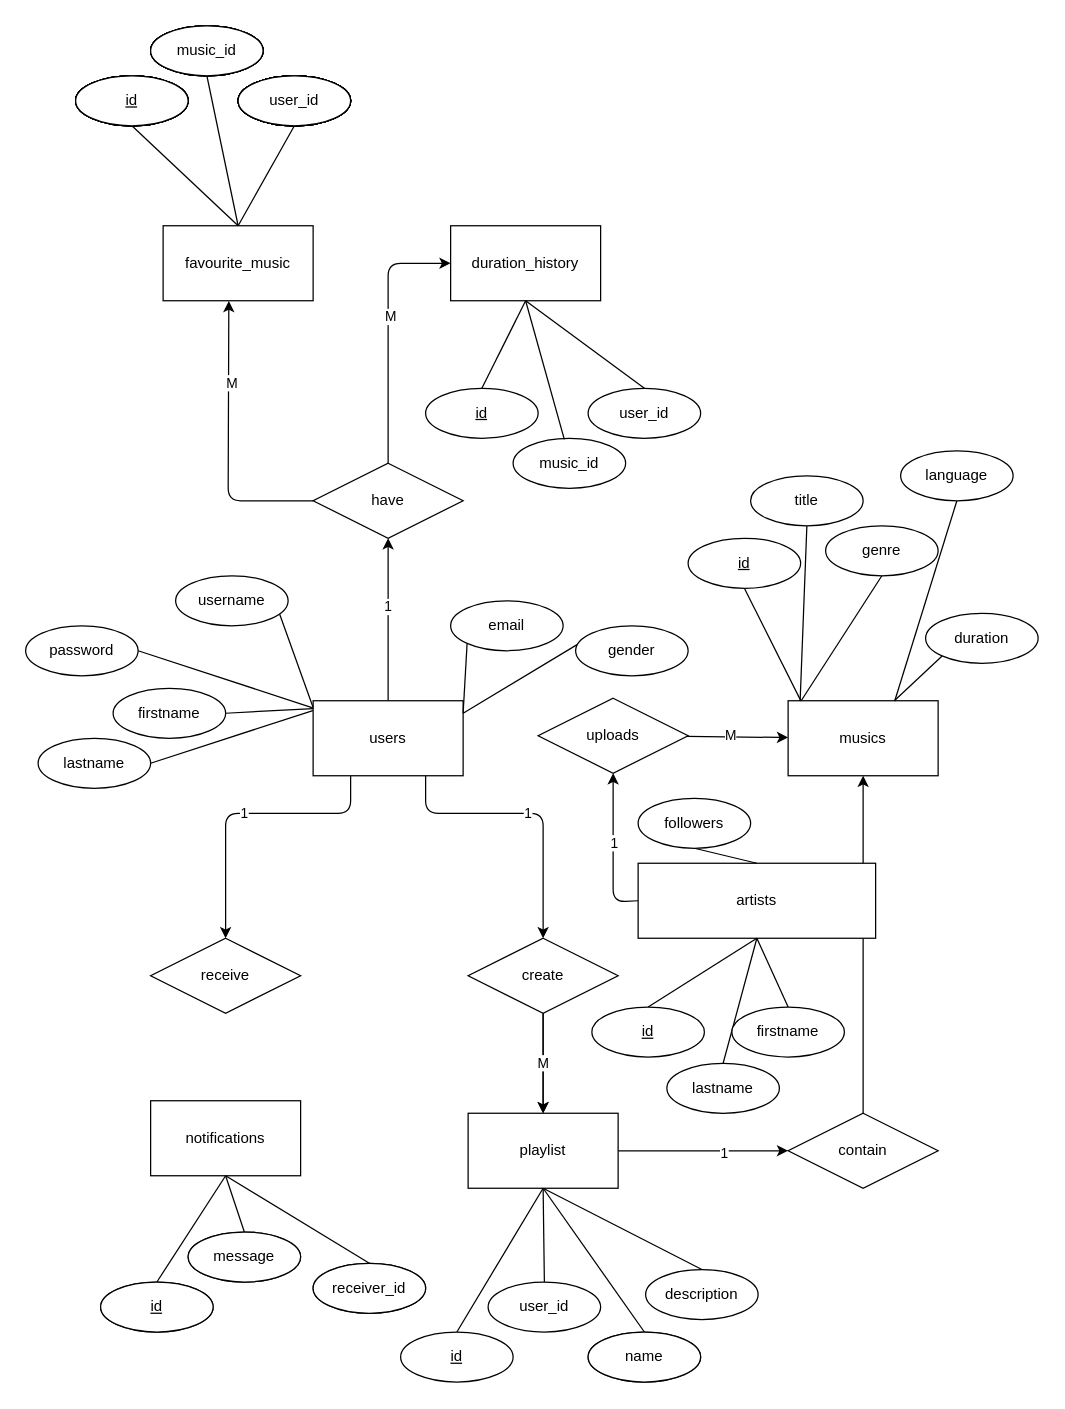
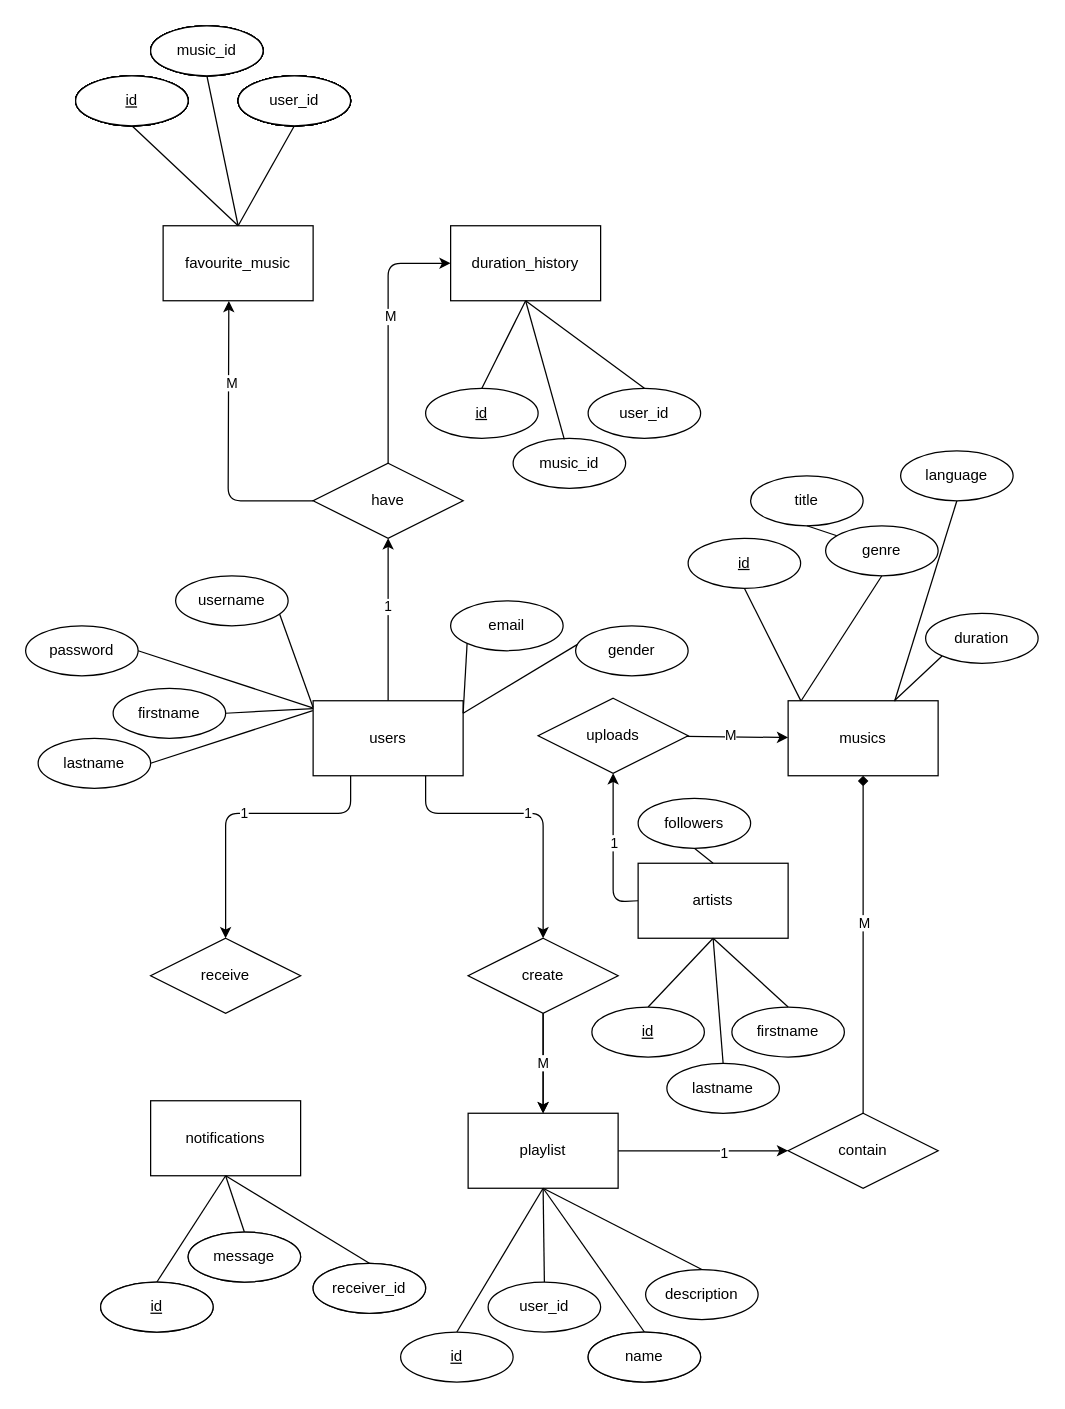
edge "title" -- "musics": now "title" -- "genre"
edge "contain" -> "musics": arrowhead classic -> diamond
node "artists": size 238x75 -> 150x75
